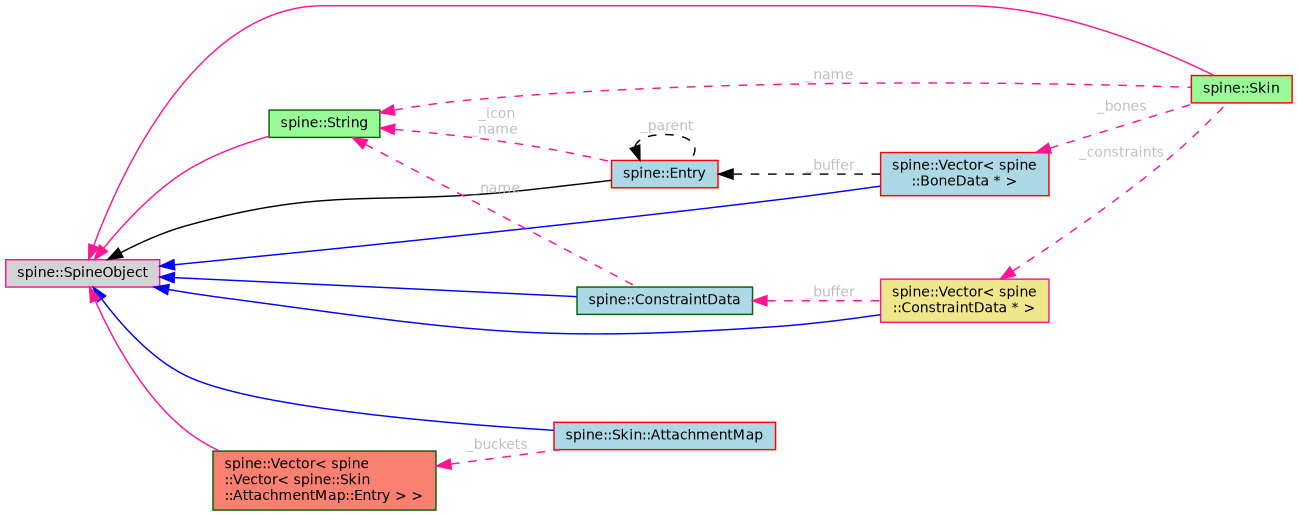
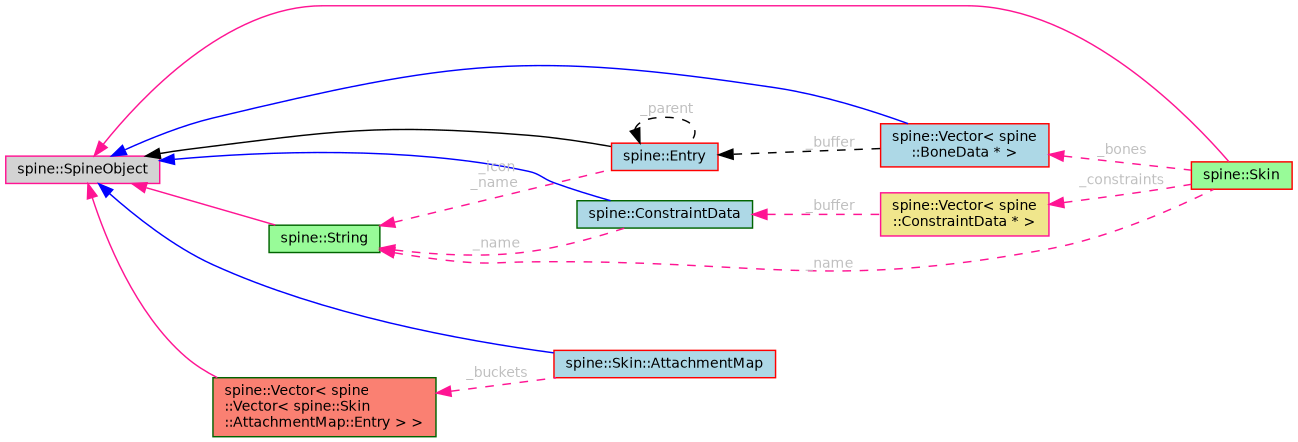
edge "spine::Vector< spine ::ConstraintData * >" -> "spine::SpineObject": removed
